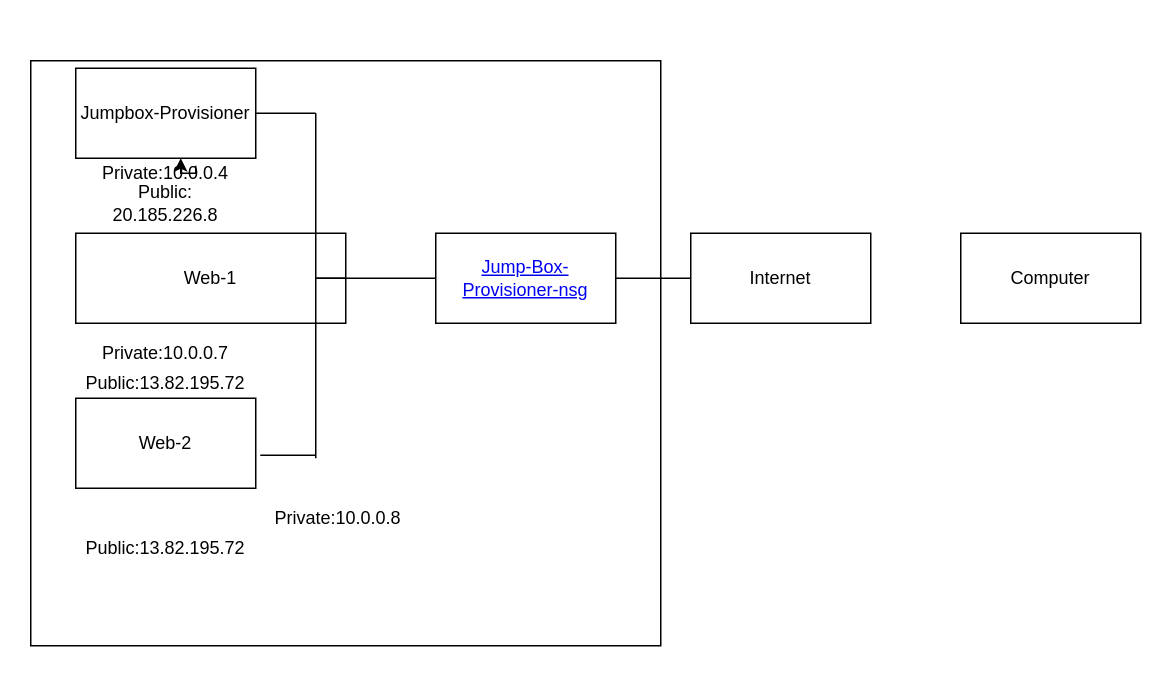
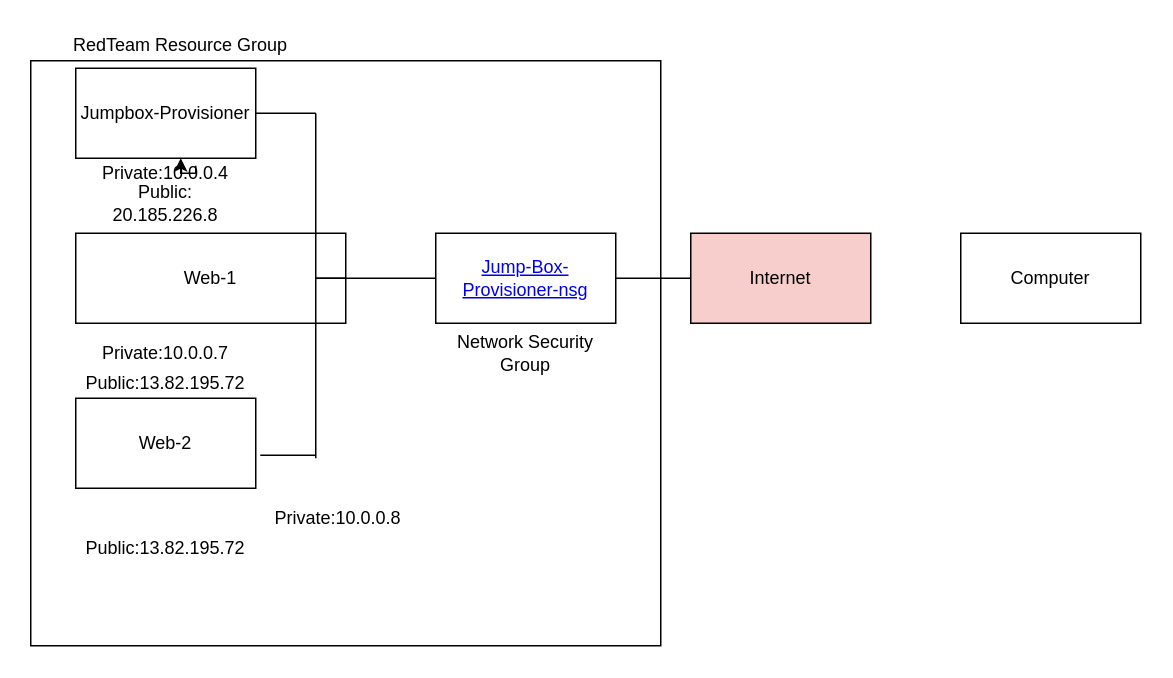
node "RedTeam Resource Group": added
node "Internet": fillcolor #ffffff -> #f8cecc
node "Network Security Group": added
